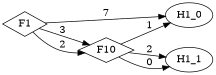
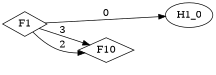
edge "F1" -> "H1_0": label "7" -> "0"
edge "F10" -> "H1_0": removed, label "1"
node "H1_1": removed
